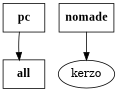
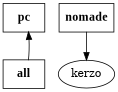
edge "pc" -> "all": reversed
